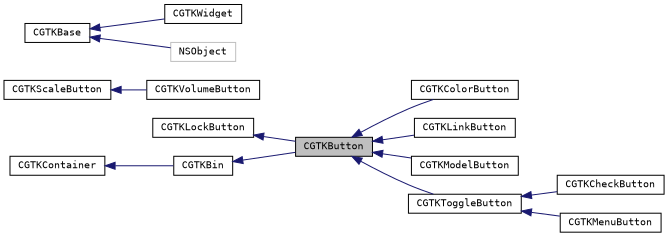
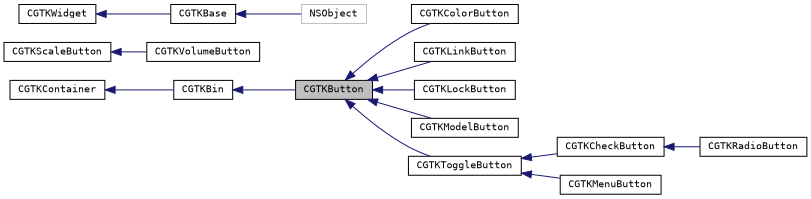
edge "CGTKWidget" -> "CGTKBase": reversed
edge "CGTKButton" -> "CGTKLockButton": reversed
node "CGTKRadioButton": added
